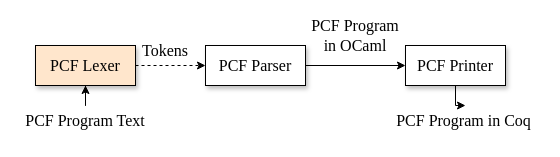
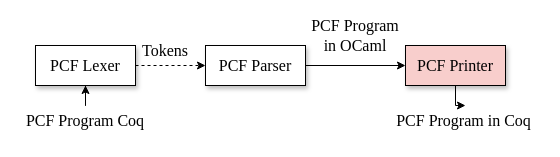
node "PCF Lexer": fillcolor #ffe6cc -> #ffffff
node "PCF Printer": fillcolor #ffffff -> #f8cecc
node "PCF Program Text": label "PCF Program Text" -> "PCF Program Coq"
